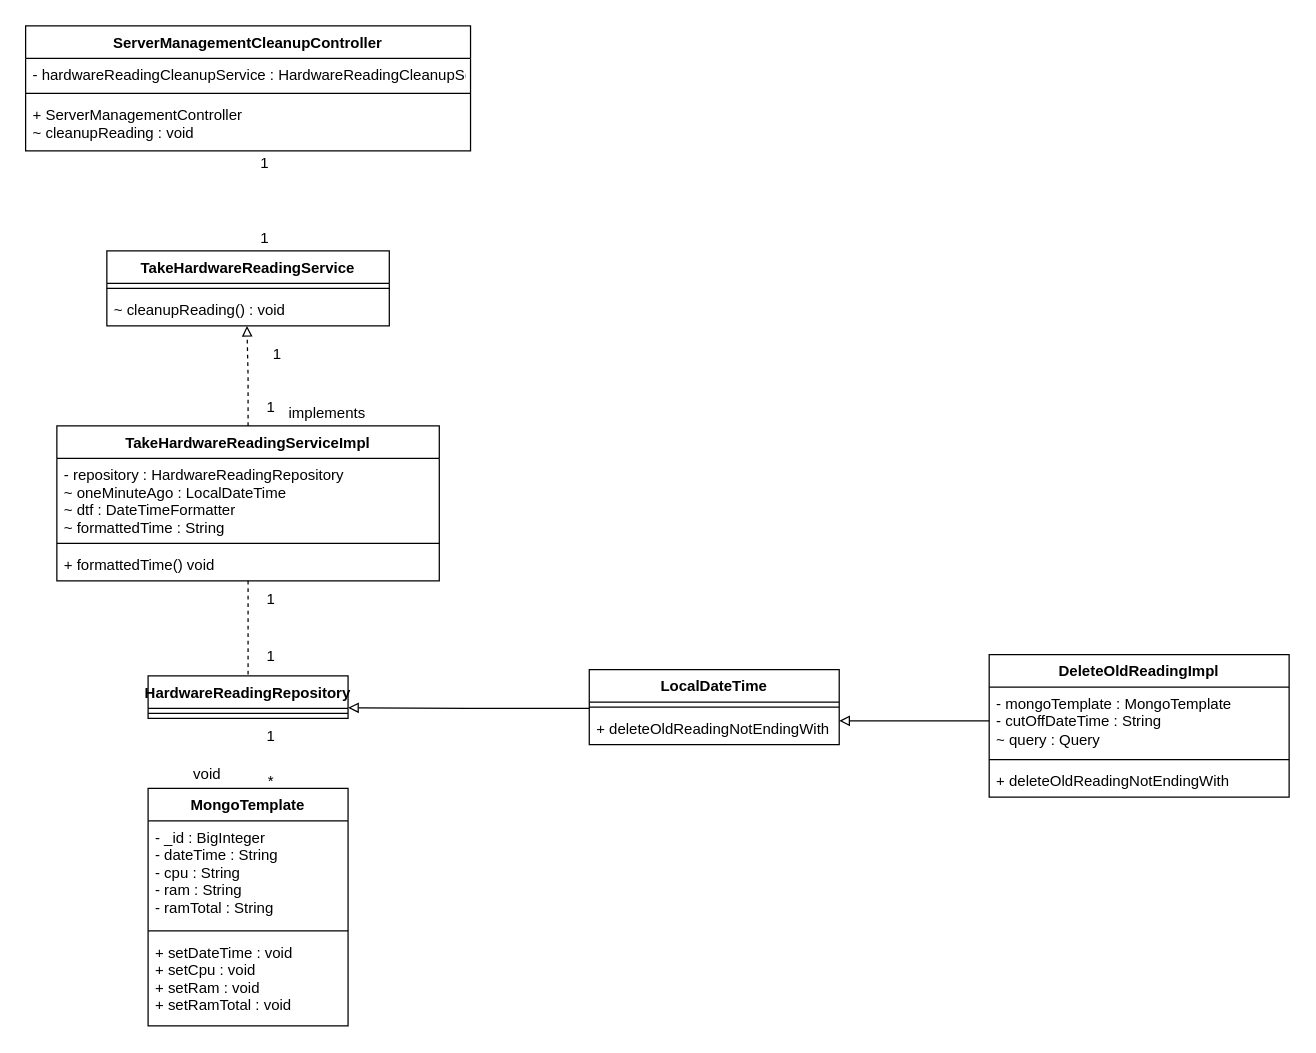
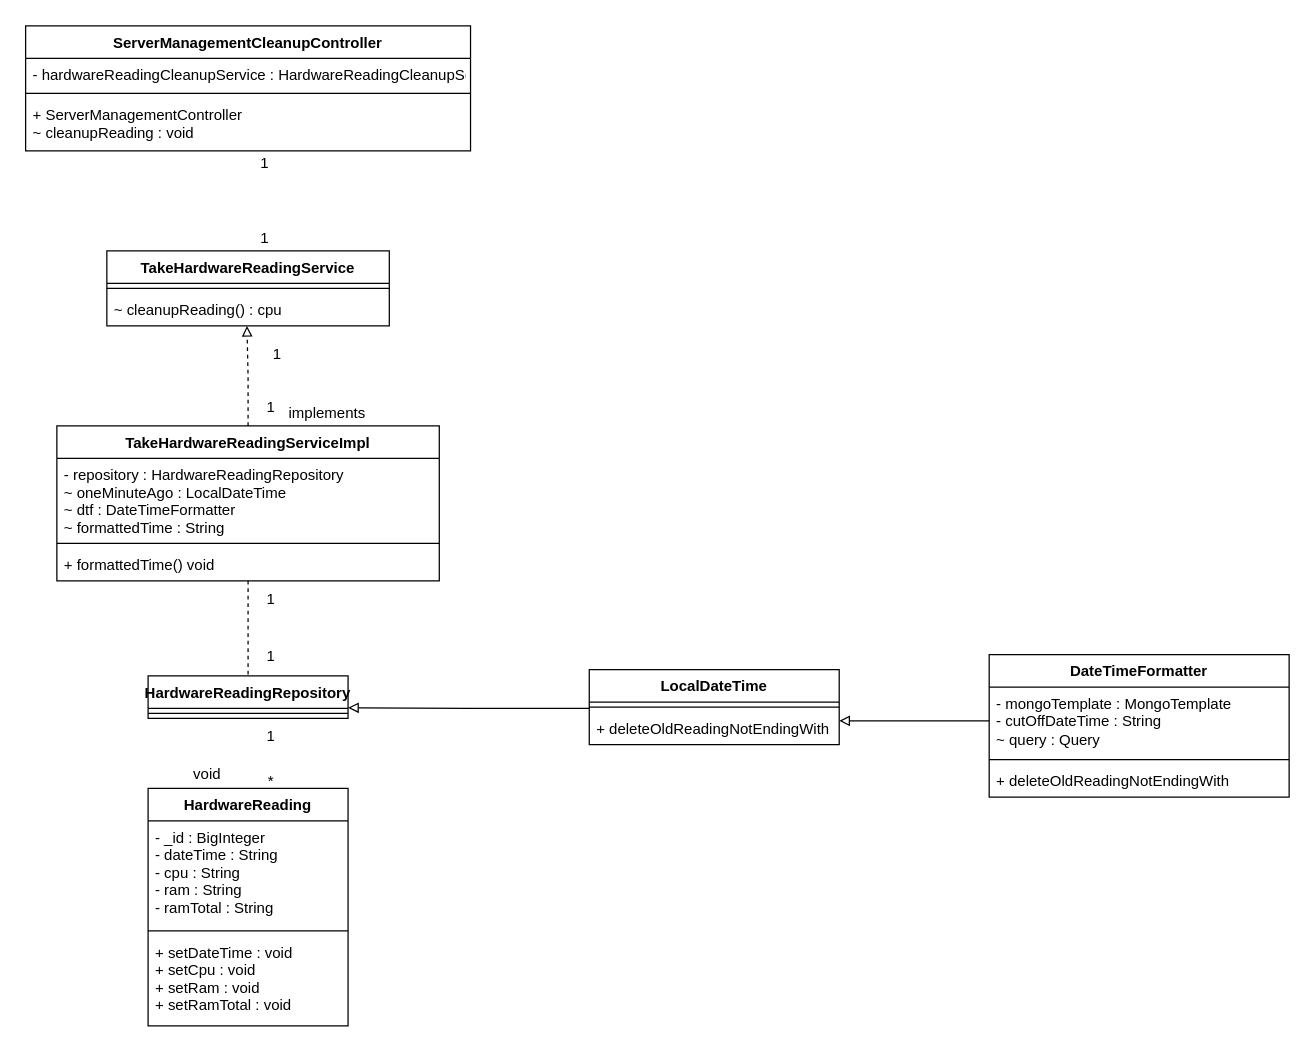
node "~ cleanupReading() : void": label "~ cleanupReading() : void" -> "~ cleanupReading() : cpu"
node "DeleteOldReadingImpl": label "DeleteOldReadingImpl" -> "DateTimeFormatter"
node "MongoTemplate": label "MongoTemplate" -> "HardwareReading"
